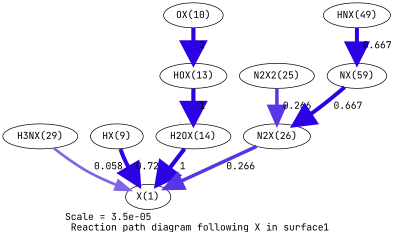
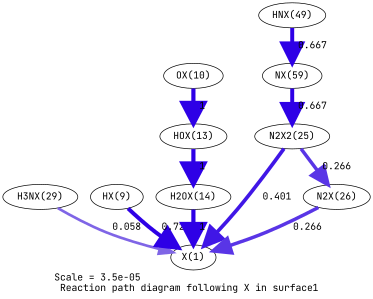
edge "OX(10)" -> "HOX(13)": label " 2" -> " 1"
edge "NX(59)" -> "N2X(26)": now "NX(59)" -> "N2X2(25)"
edge "N2X2(25)" -> "X(1)": added, label "0.401"
